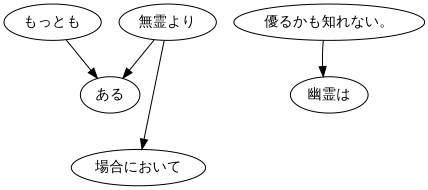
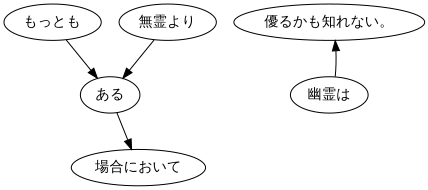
edge "優るかも知れない。" -> "幽霊は": reversed
edge "無霊より" -> "場合において": now "ある" -> "場合において"
